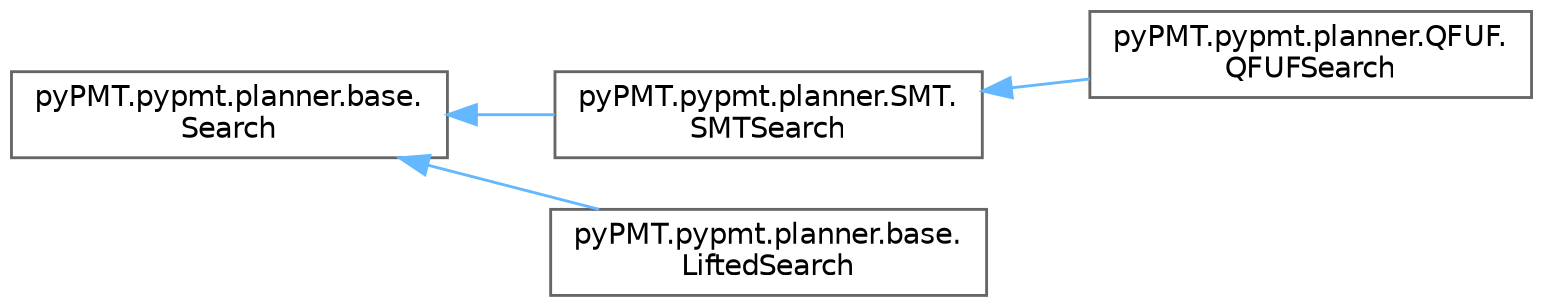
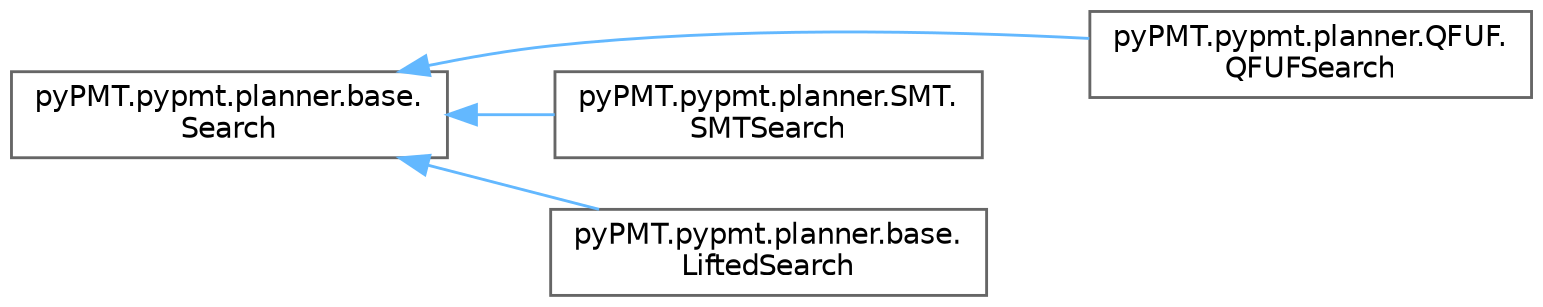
edge "pyPMT.pypmt.planner.QFUF. QFUFSearch" -> "pyPMT.pypmt.planner.SMT. SMTSearch": now "pyPMT.pypmt.planner.QFUF. QFUFSearch" -> "pyPMT.pypmt.planner.base. Search"
